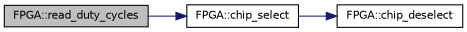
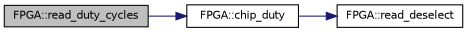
node "FPGA::chip_select": label "FPGA::chip_select" -> "FPGA::chip_duty"
node "FPGA::chip_deselect": label "FPGA::chip_deselect" -> "FPGA::read_deselect"
